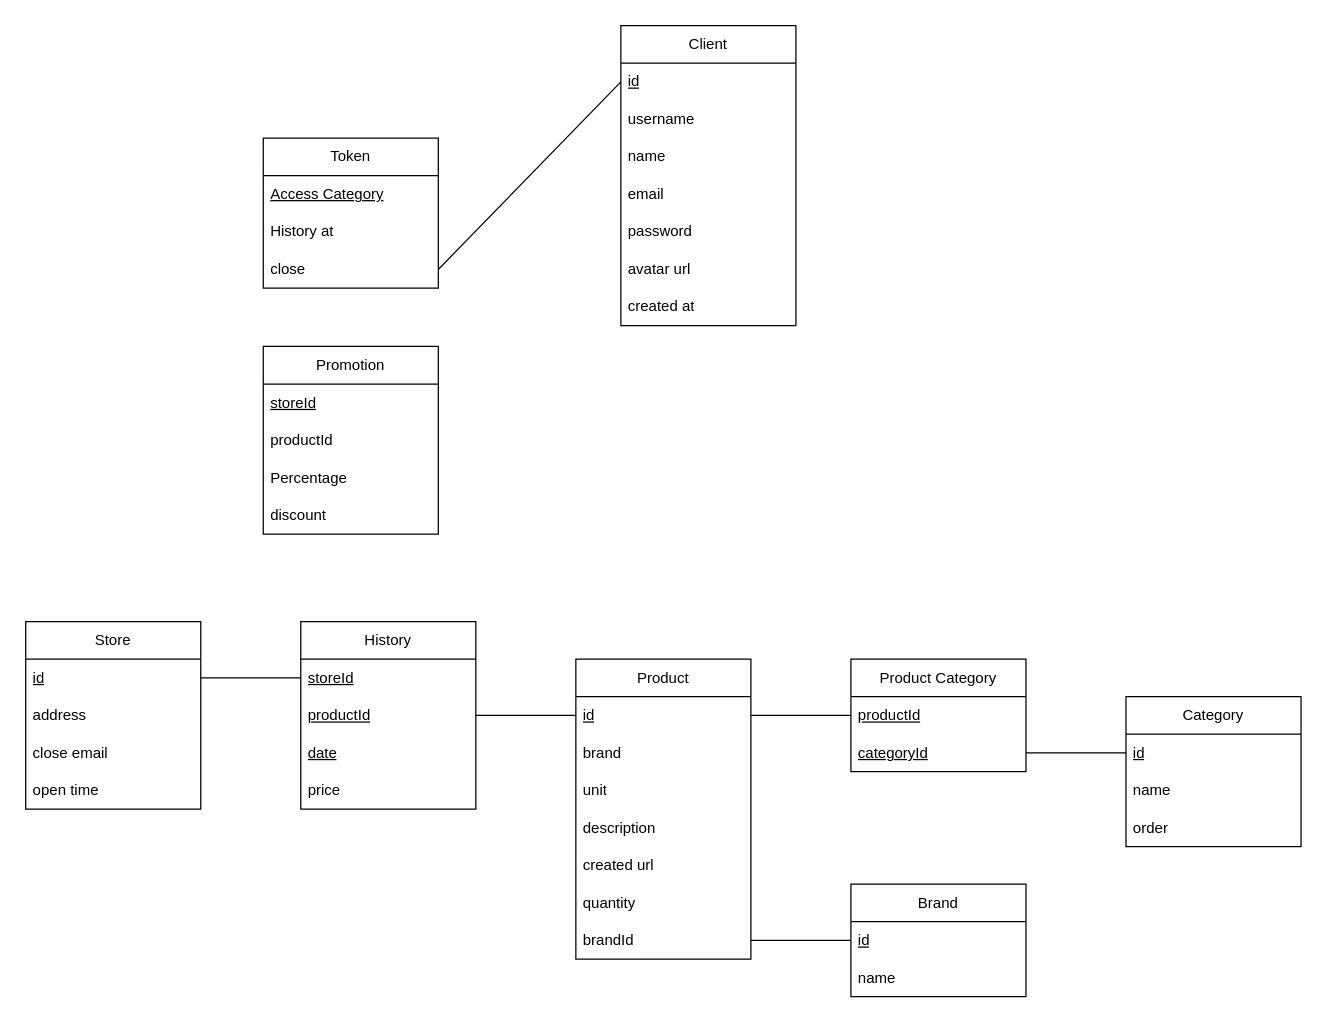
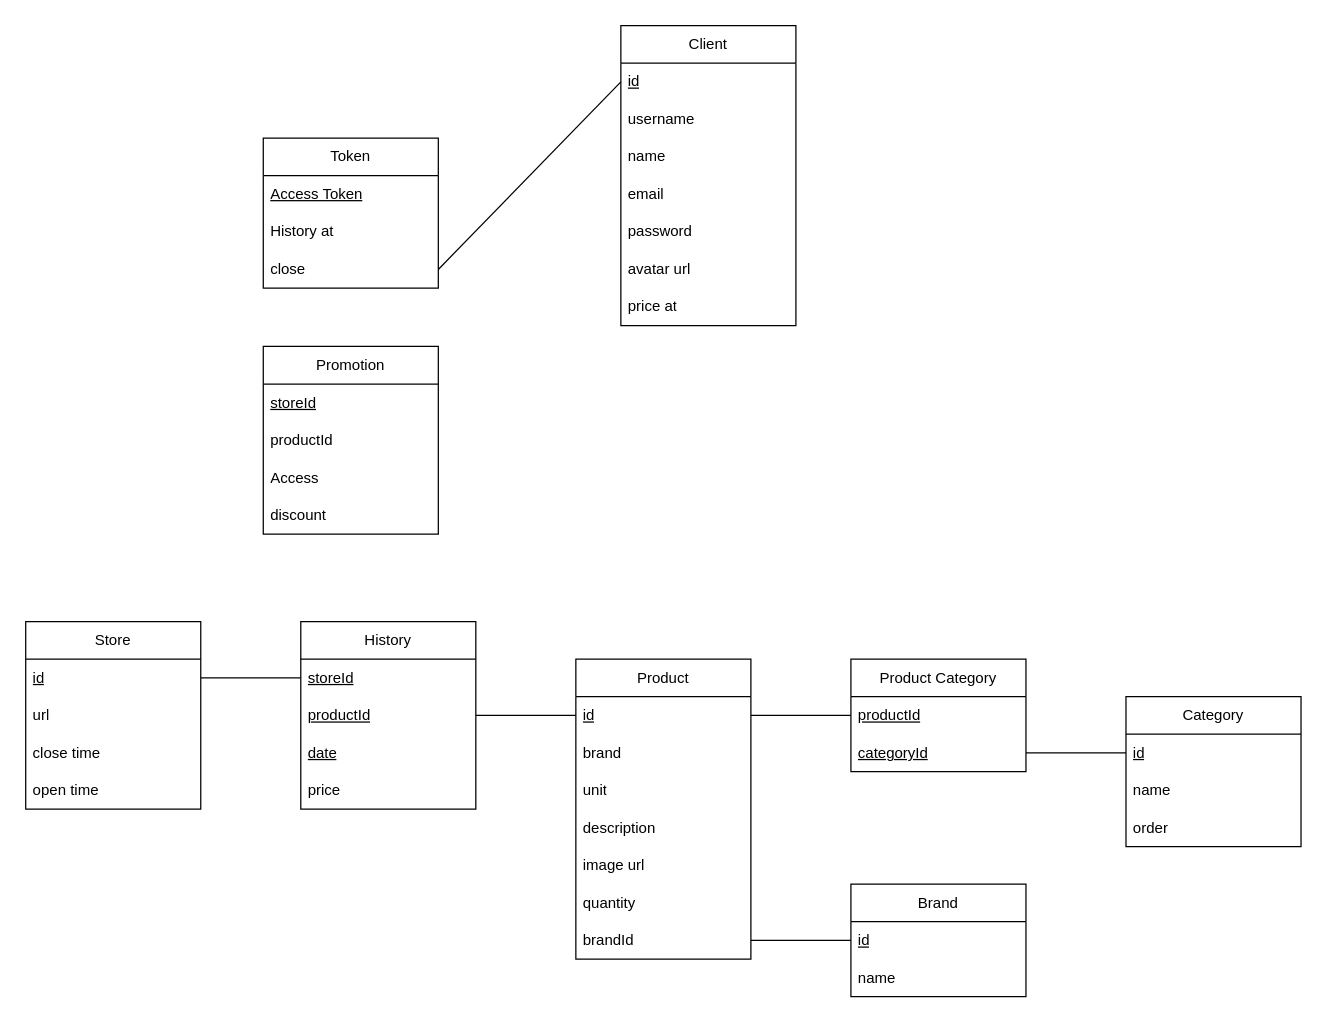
node "Access Category": label "Access Category" -> "Access Token"
node "created at": label "created at" -> "price at"
node "Percentage": label "Percentage" -> "Access"
node "address": label "address" -> "url"
node "close email": label "close email" -> "close time"
node "created url": label "created url" -> "image url"
